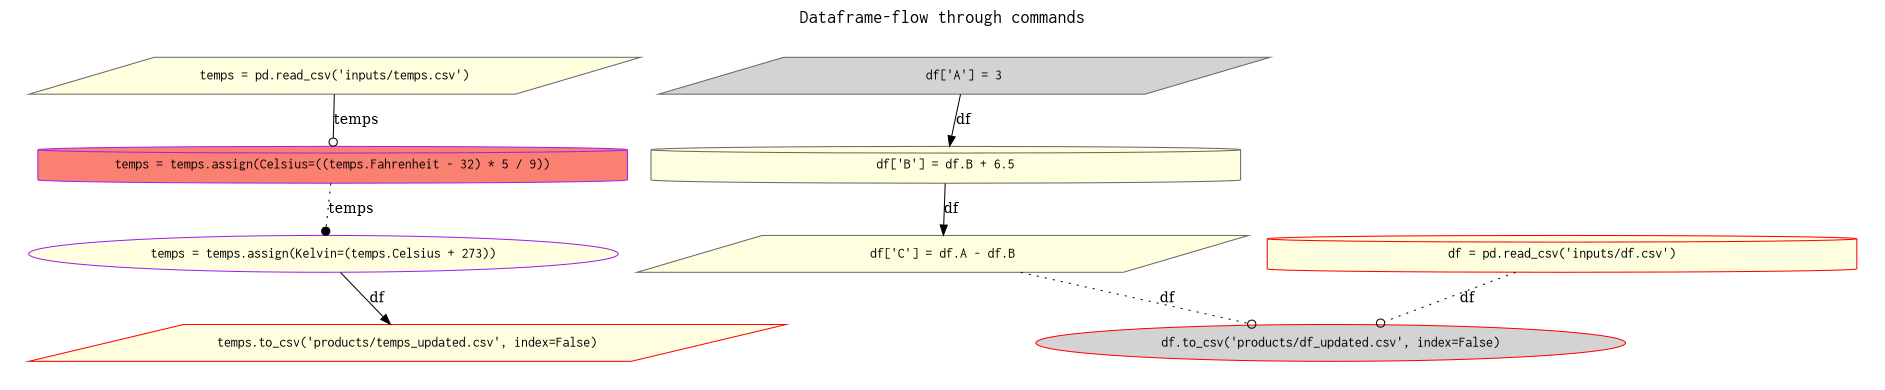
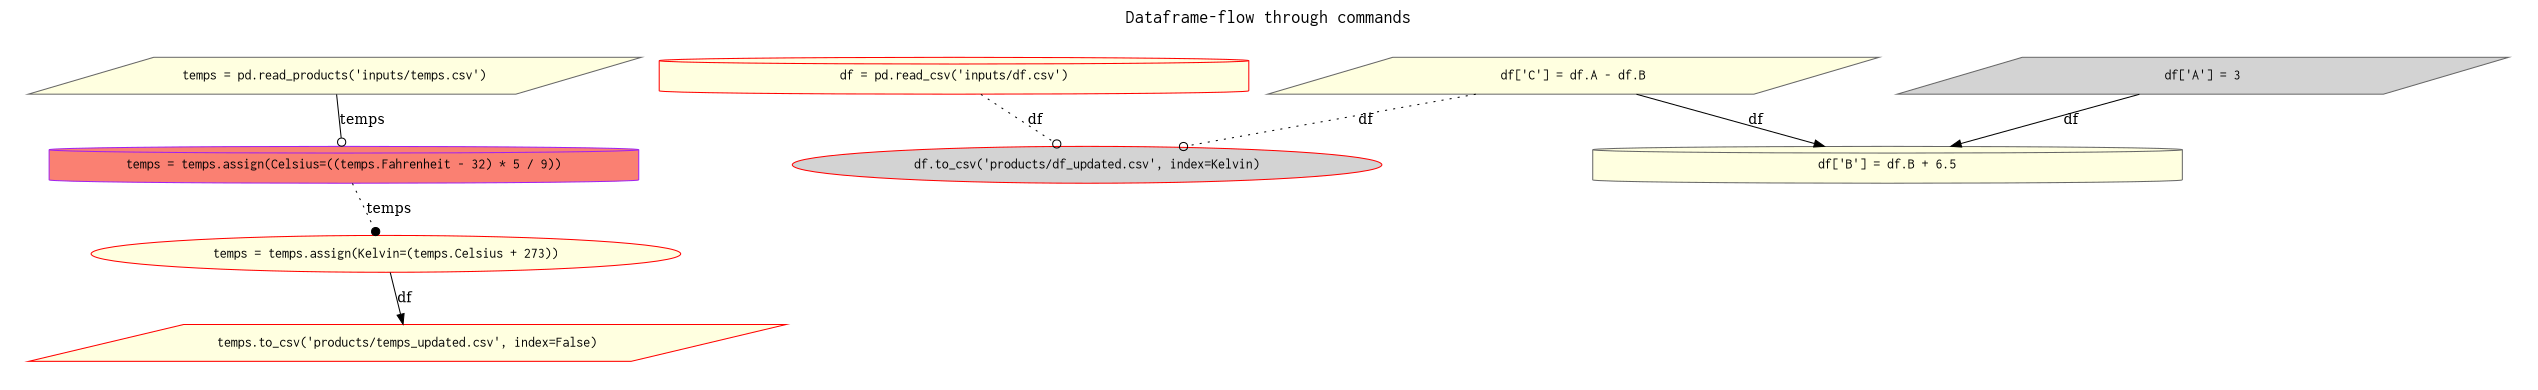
node "temps = pd.read_csv('inputs/temps.csv')": label "temps = pd.read_csv('inputs/temps.csv')" -> "temps = pd.read_products('inputs/temps.csv')"
edge "df['B'] = df.B + 6.5" -> "df['C'] = df.A - df.B": reversed
node "temps = temps.assign(Kelvin=(temps.Celsius + 273))": color purple -> red
node "df.to_csv('products/df_updated.csv', index=False)": label "df.to_csv('products/df_updated.csv', index=False)" -> "df.to_csv('products/df_updated.csv', index=Kelvin)"
